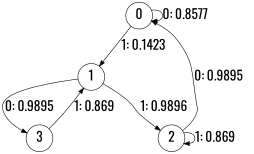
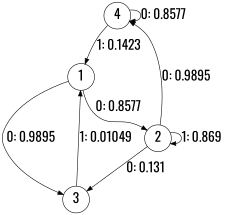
node "0": label "0" -> "4"
edge "3" -> "1": label "1: 0.869    " -> "1: 0.01049  "
edge "1" -> "2": label "1: 0.9896   " -> "0: 0.8577   "
edge "2" -> "3": added, label "0: 0.131"
